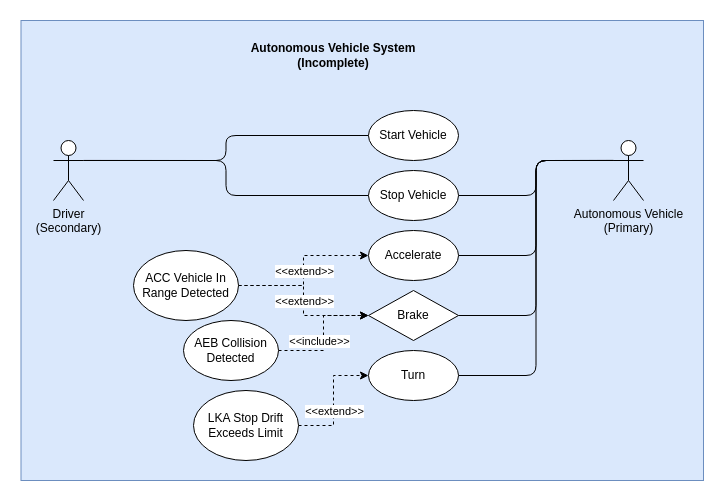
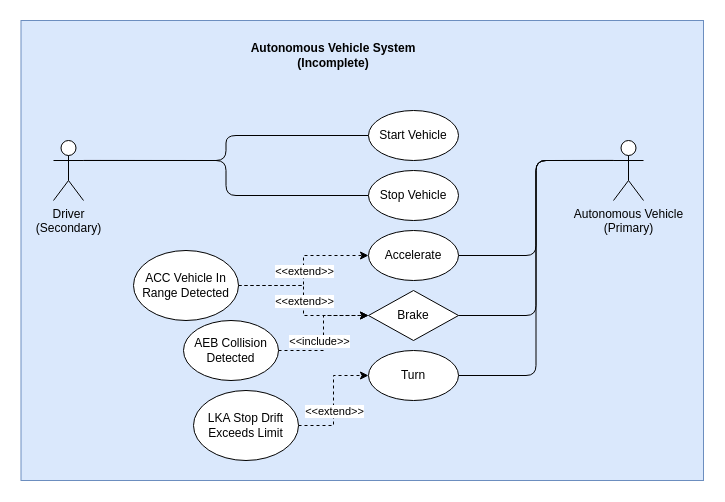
edge "Autonomous Vehicle (Primary)" -- "Stop Vehicle": removed
